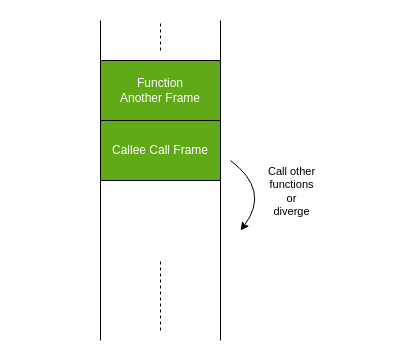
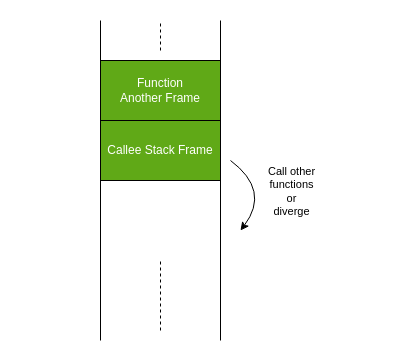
node "Callee Call Frame": label "Callee Call Frame" -> "Callee Stack Frame"
